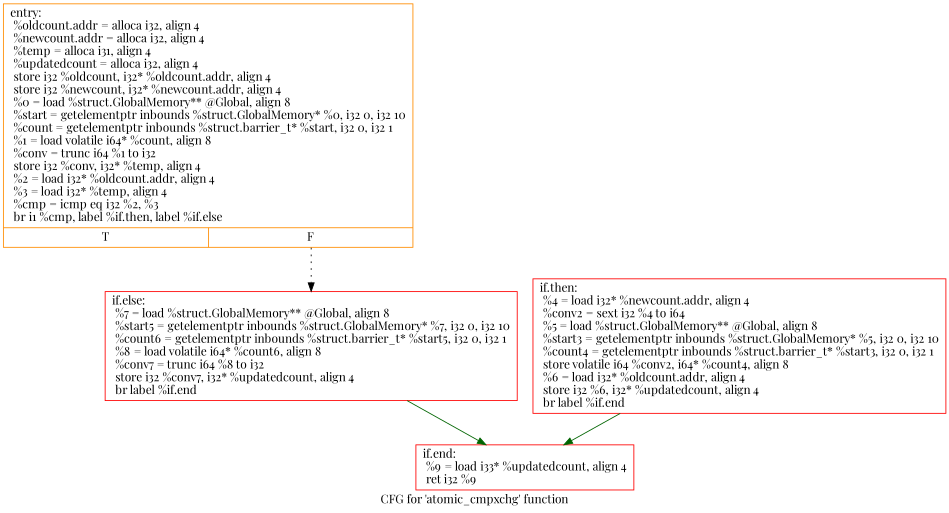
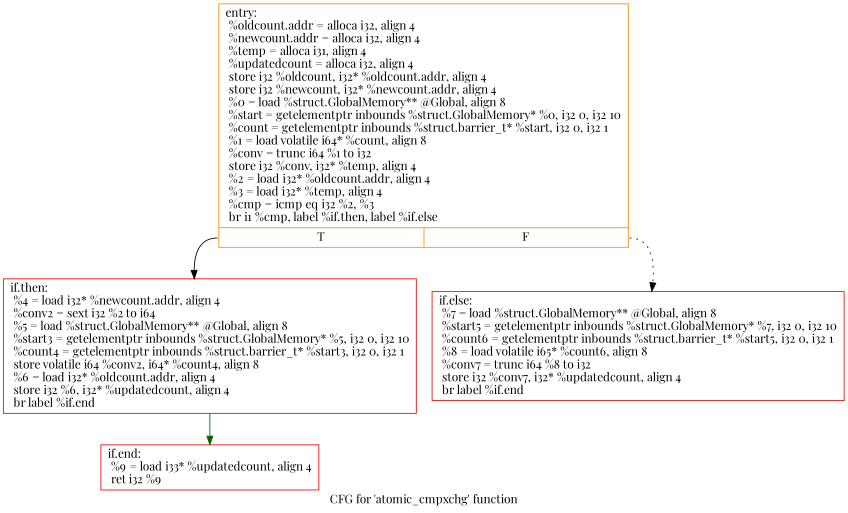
edge "entry:" -> "if.then:": added
node "if.then:": text "%conv2 = sext i32 %4 to i64" -> "%conv2 = sext i32 %2 to i64"
node "if.else:": text "%8 = load volatile i64* %count6, align 8" -> "%8 = load volatile i65* %count6, align 8"
edge "if.else:" -> "if.end:": removed
